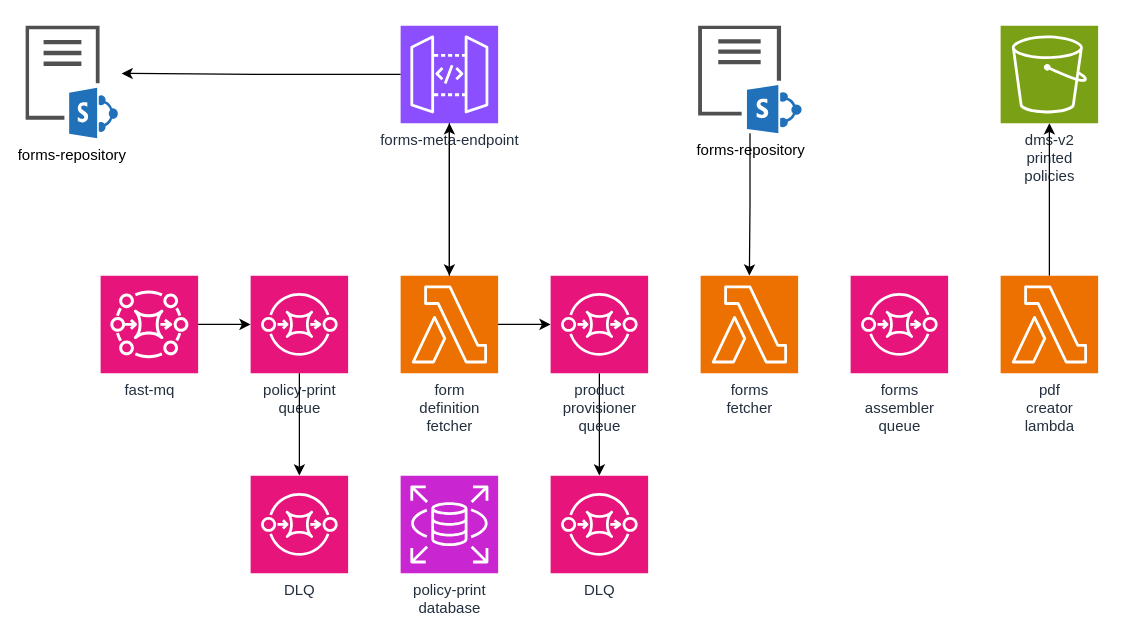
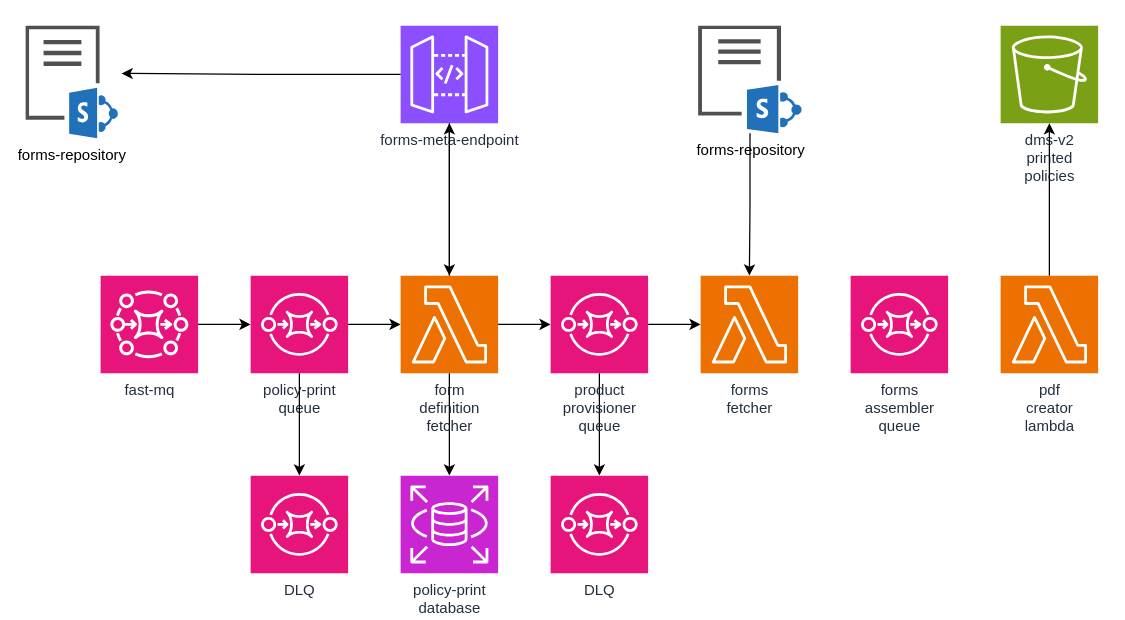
edge "policy-print queue" -> "form definition fetcher": added
edge "product provisioner queue" -> "forms fetcher": added
edge "form definition fetcher" -> "policy-print database": added
